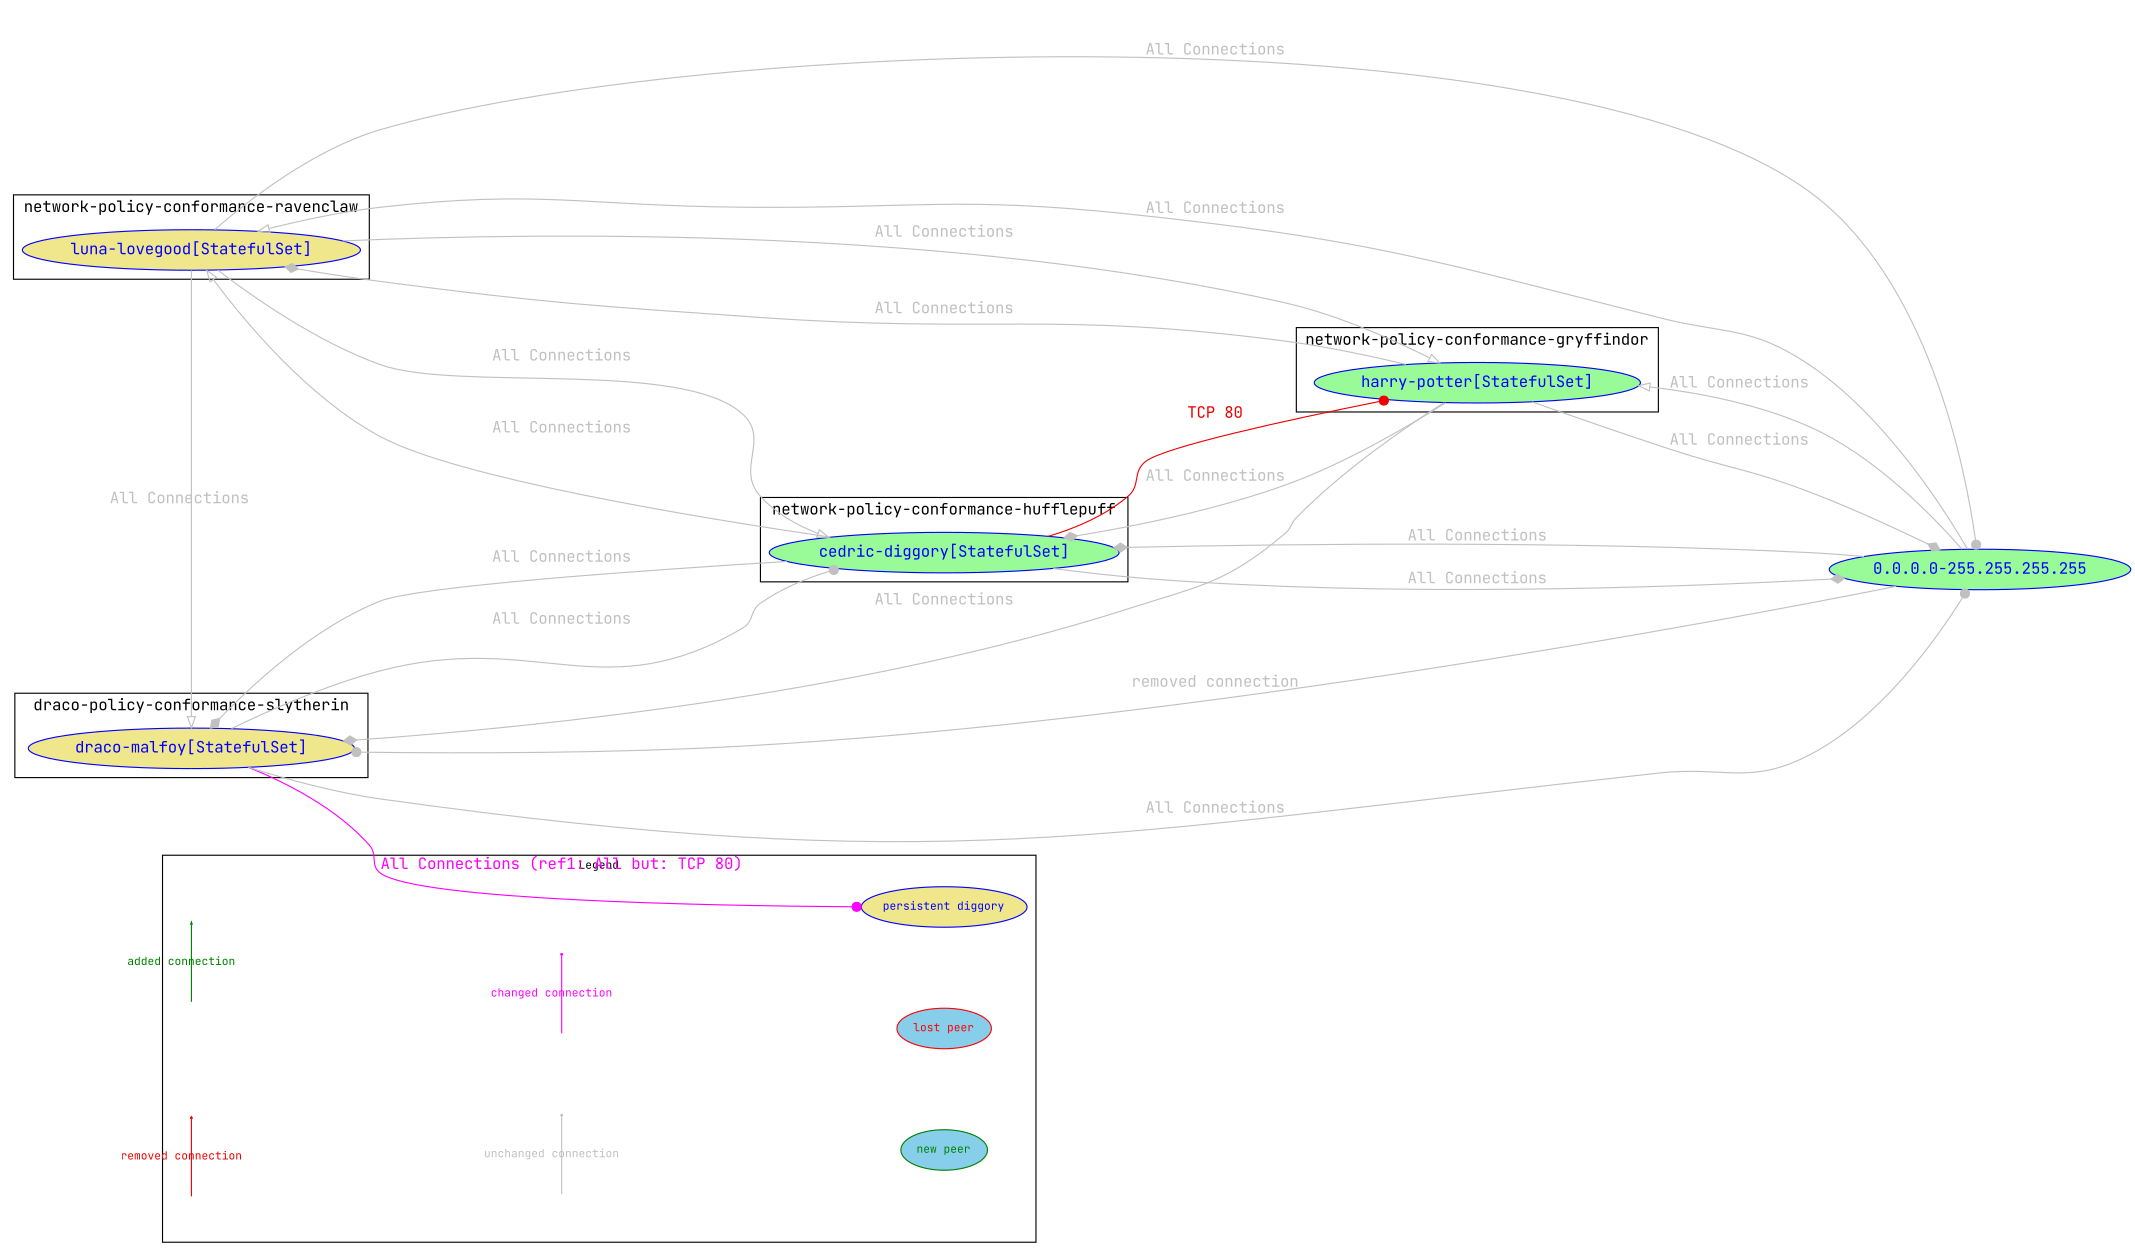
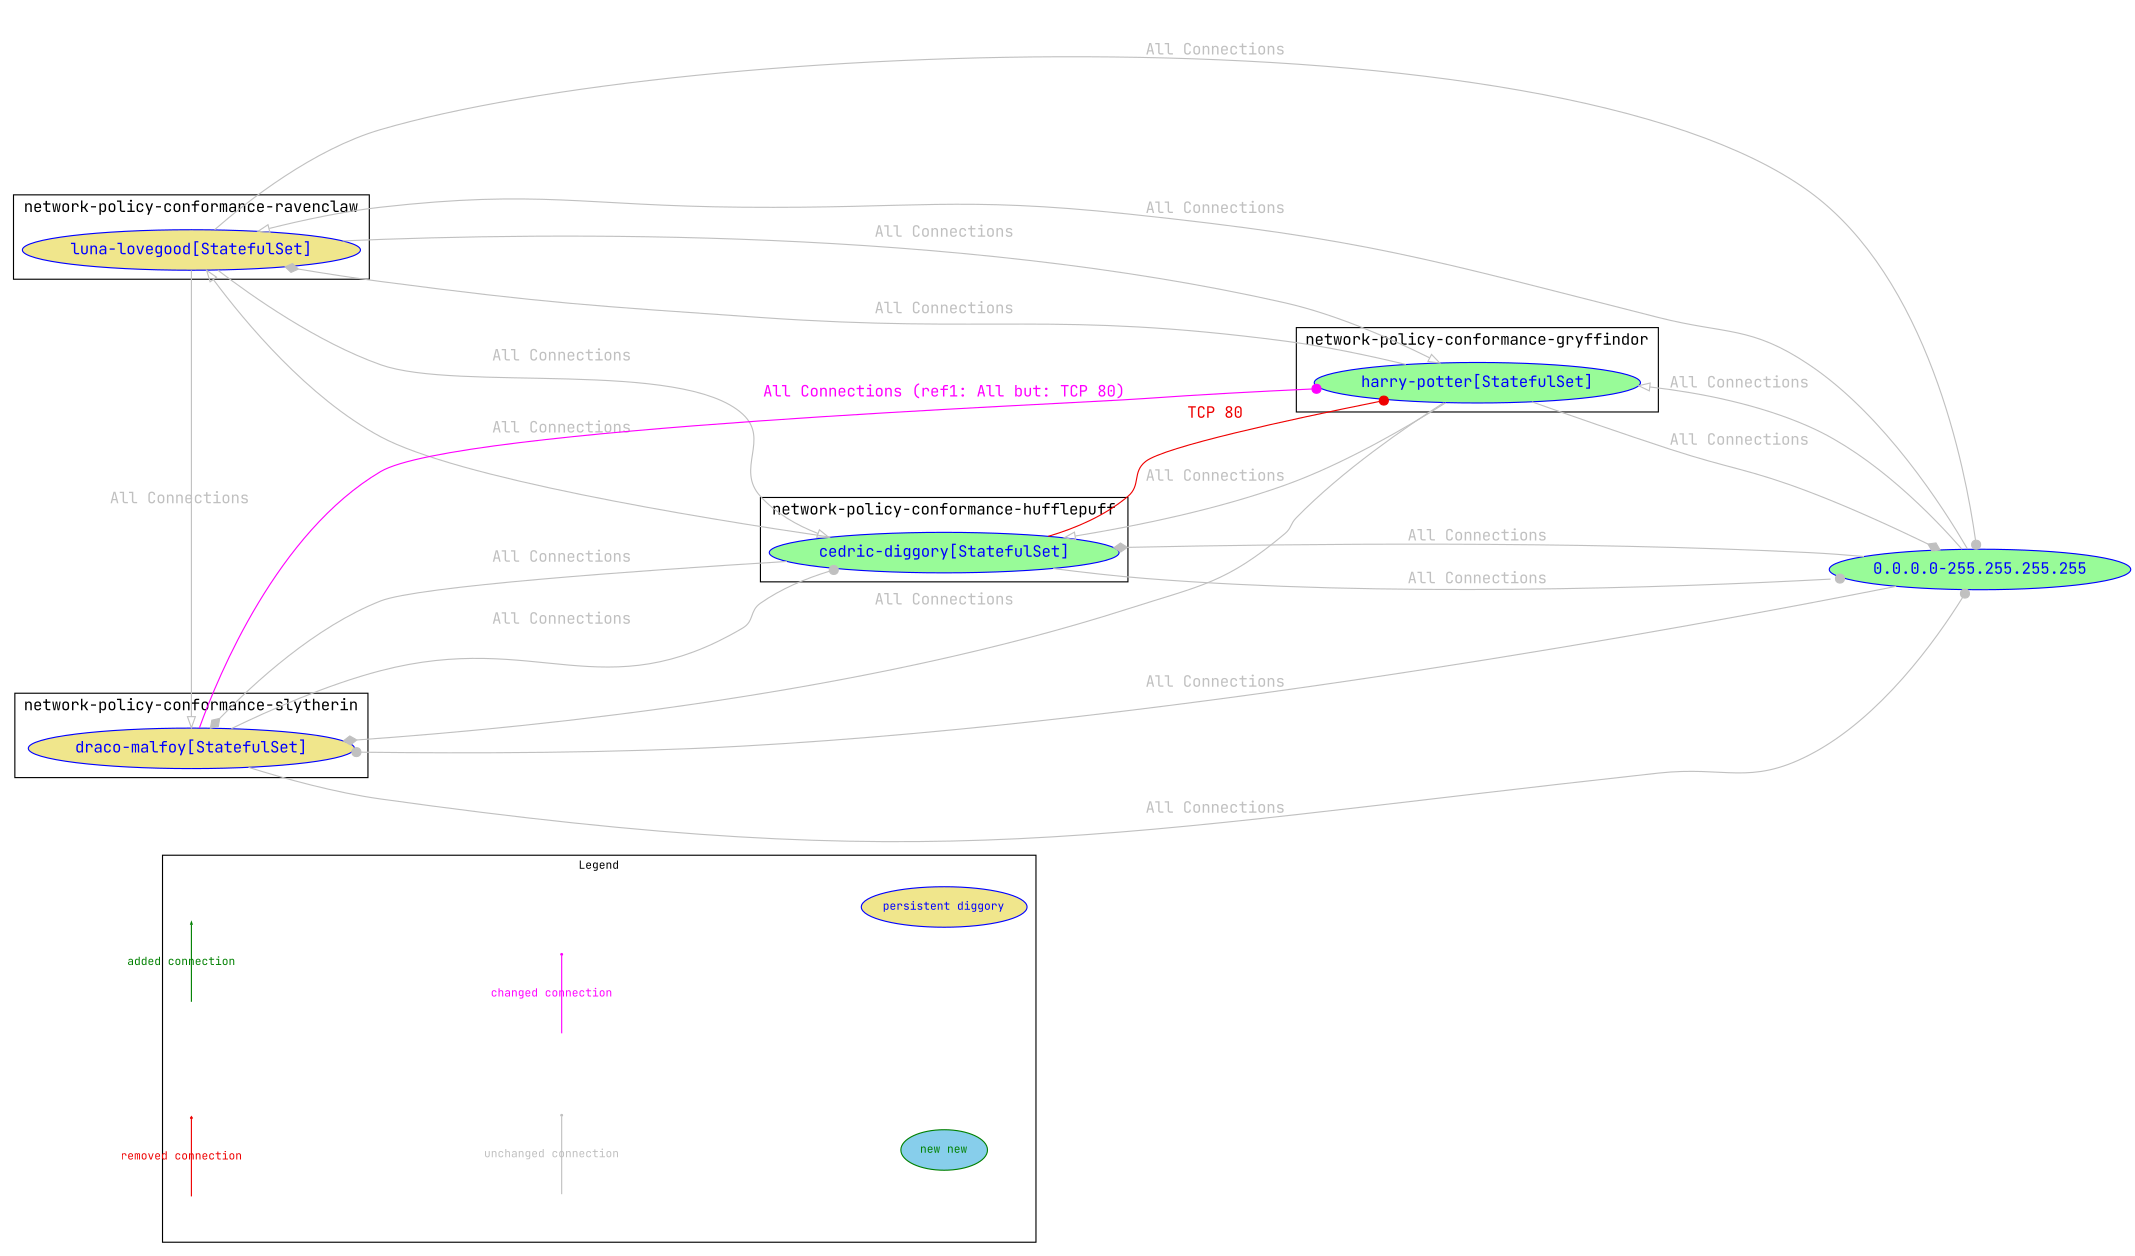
edge "harry-potter[StatefulSet]" -> "cedric-diggory[StatefulSet]": arrowhead diamond -> onormal
edge "cedric-diggory[StatefulSet]" -> "0.0.0.0-255.255.255.255": arrowhead diamond -> dot
edge "0.0.0.0-255.255.255.255" -> "draco-malfoy[StatefulSet]": label "removed connection" -> "All Connections"
cluster "draco-policy-conformance-slytherin": label "draco-policy-conformance-slytherin" -> "network-policy-conformance-slytherin"
edge "draco-malfoy[StatefulSet]" -> "persistent diggory": now "draco-malfoy[StatefulSet]" -> "harry-potter[StatefulSet]"
node "lost peer": removed
node "new peer": label "new peer" -> "new new"
